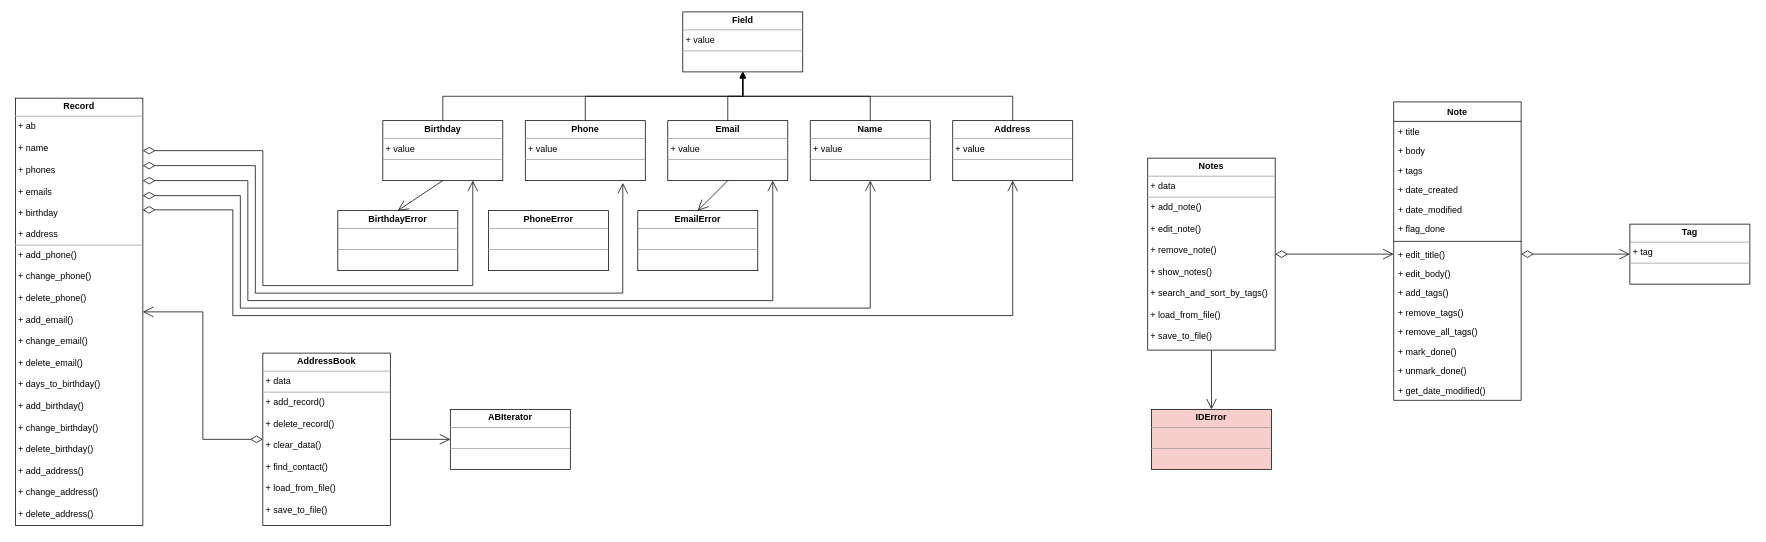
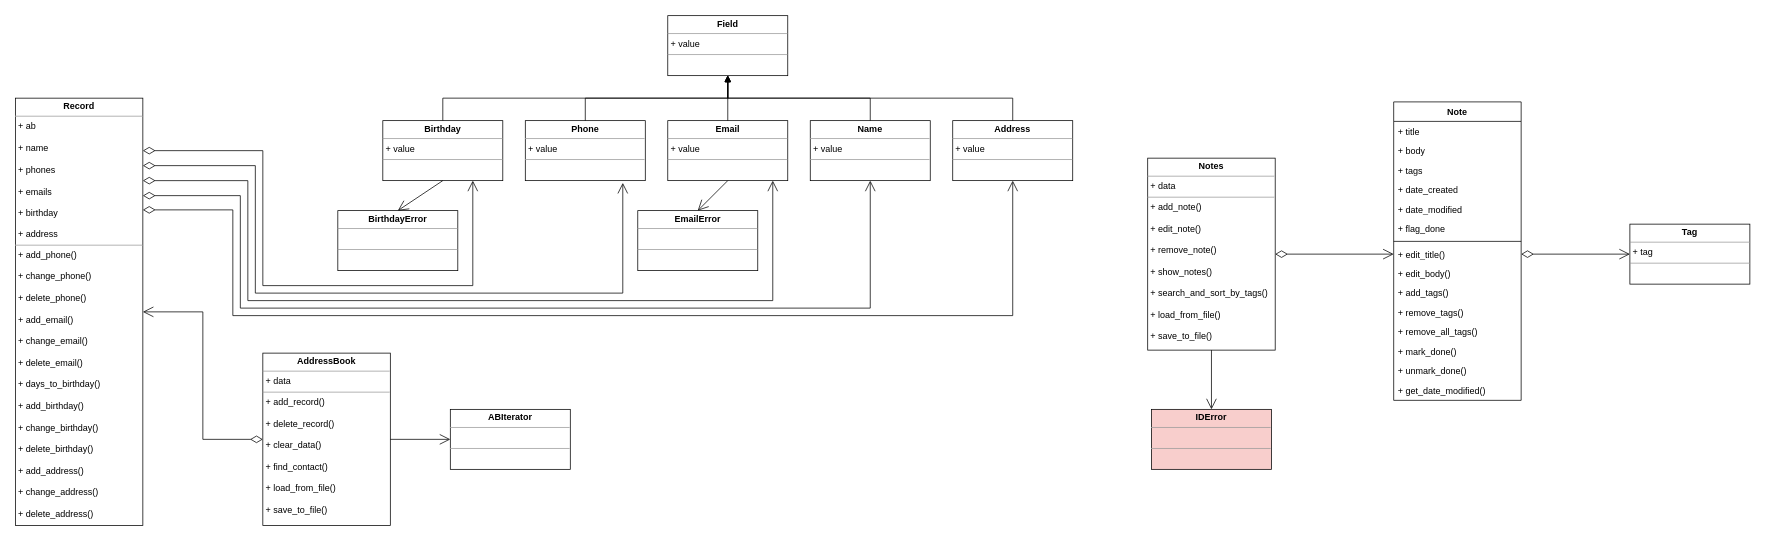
node "Field + value": moved (743, 42) -> (728, 45)
node "PhoneError": removed
